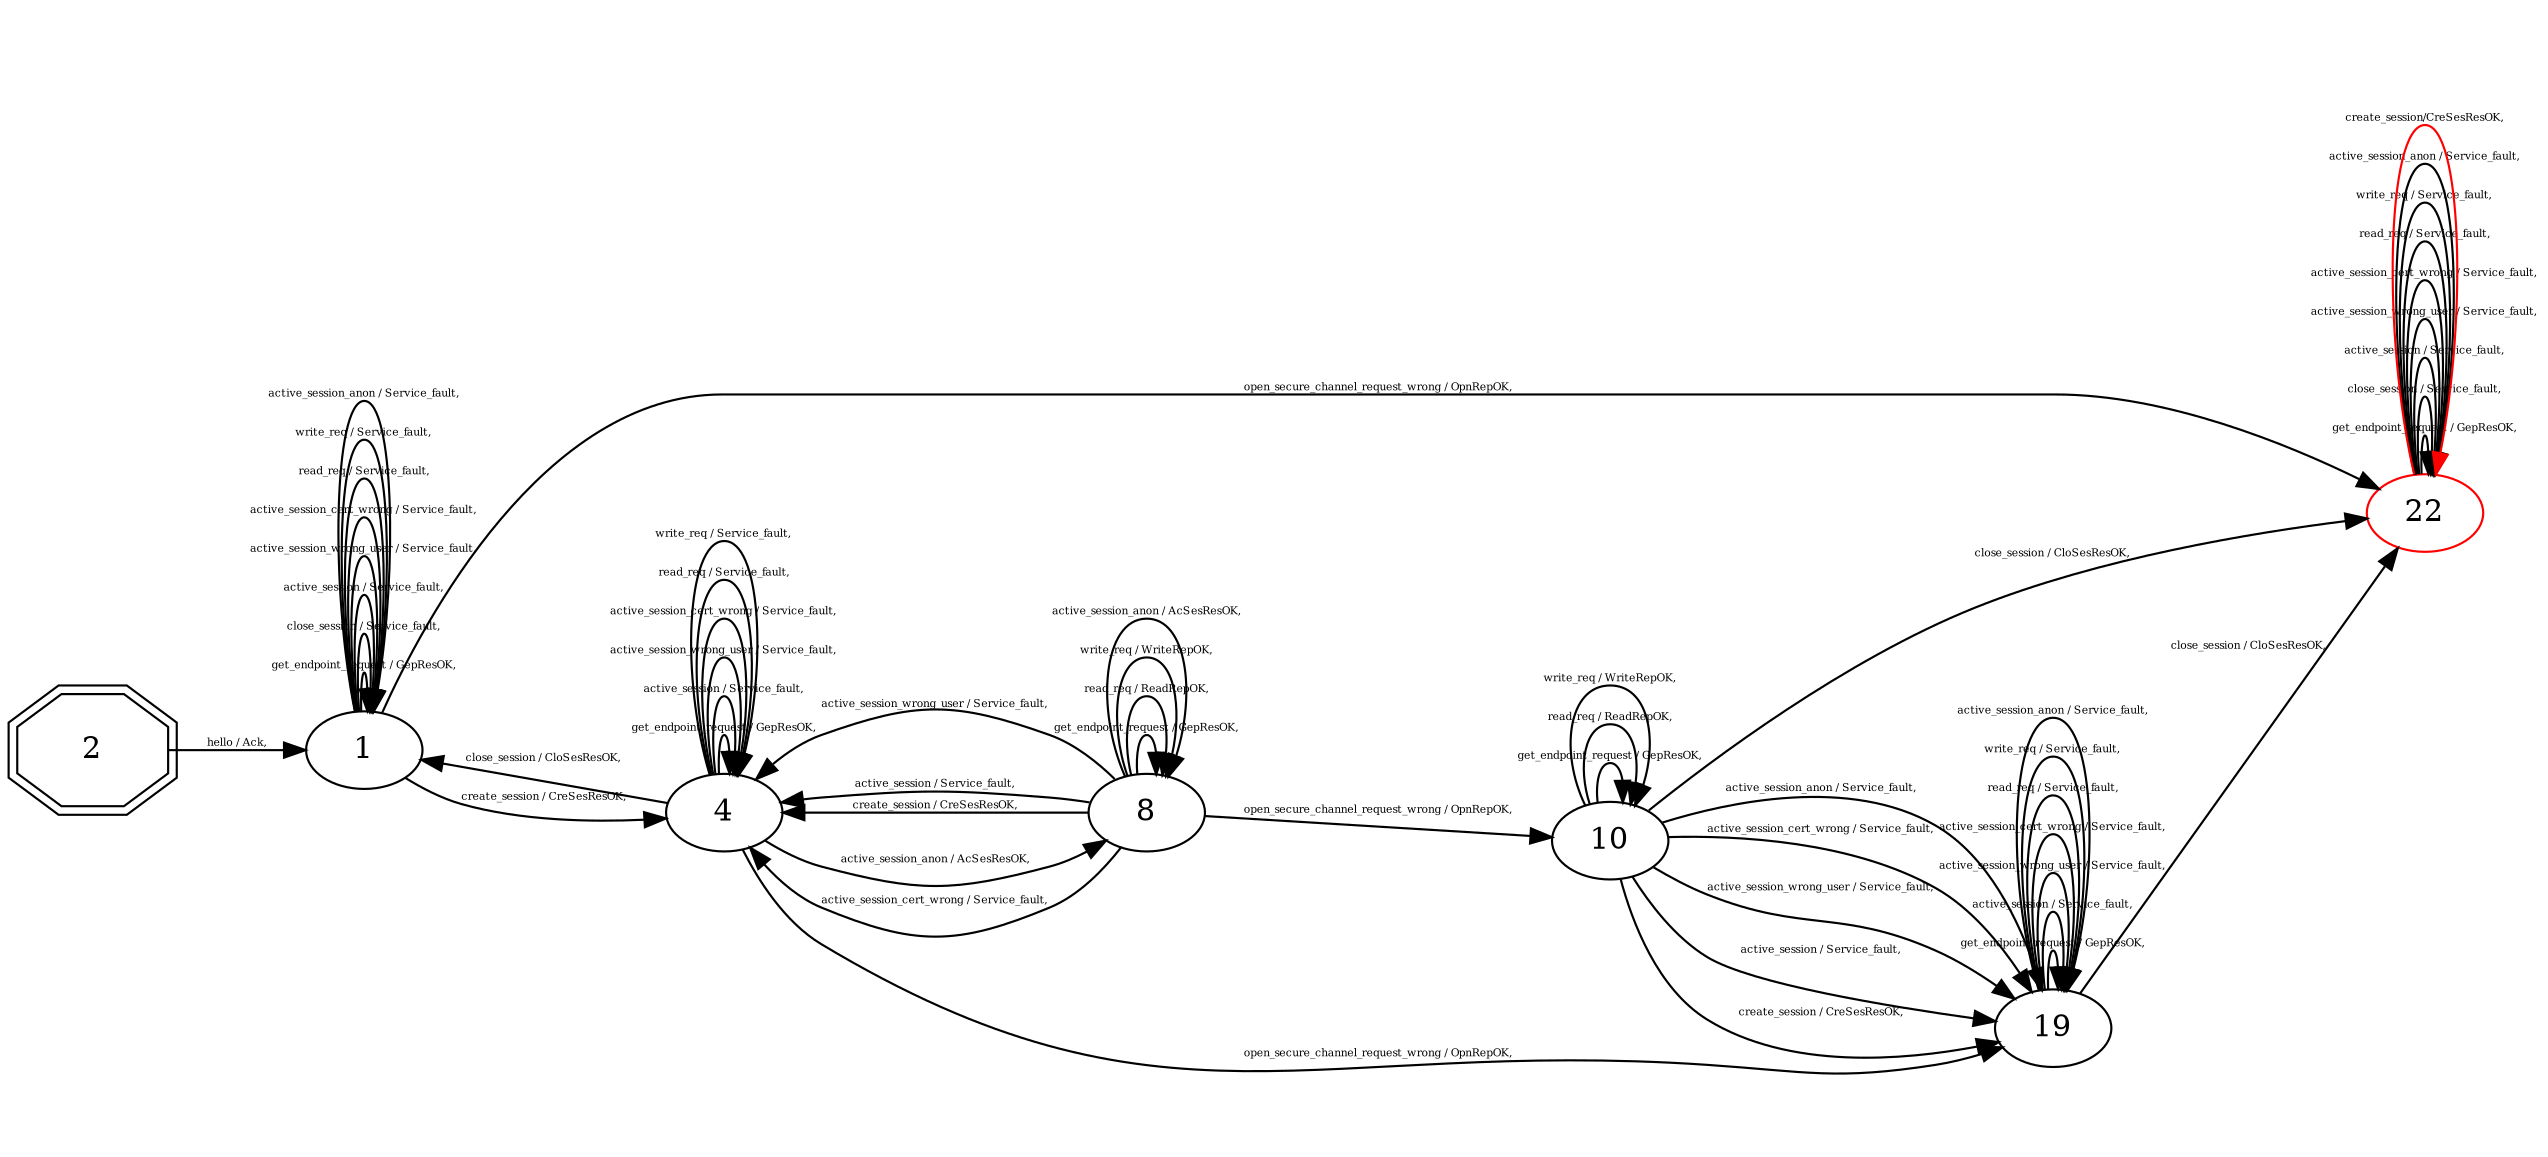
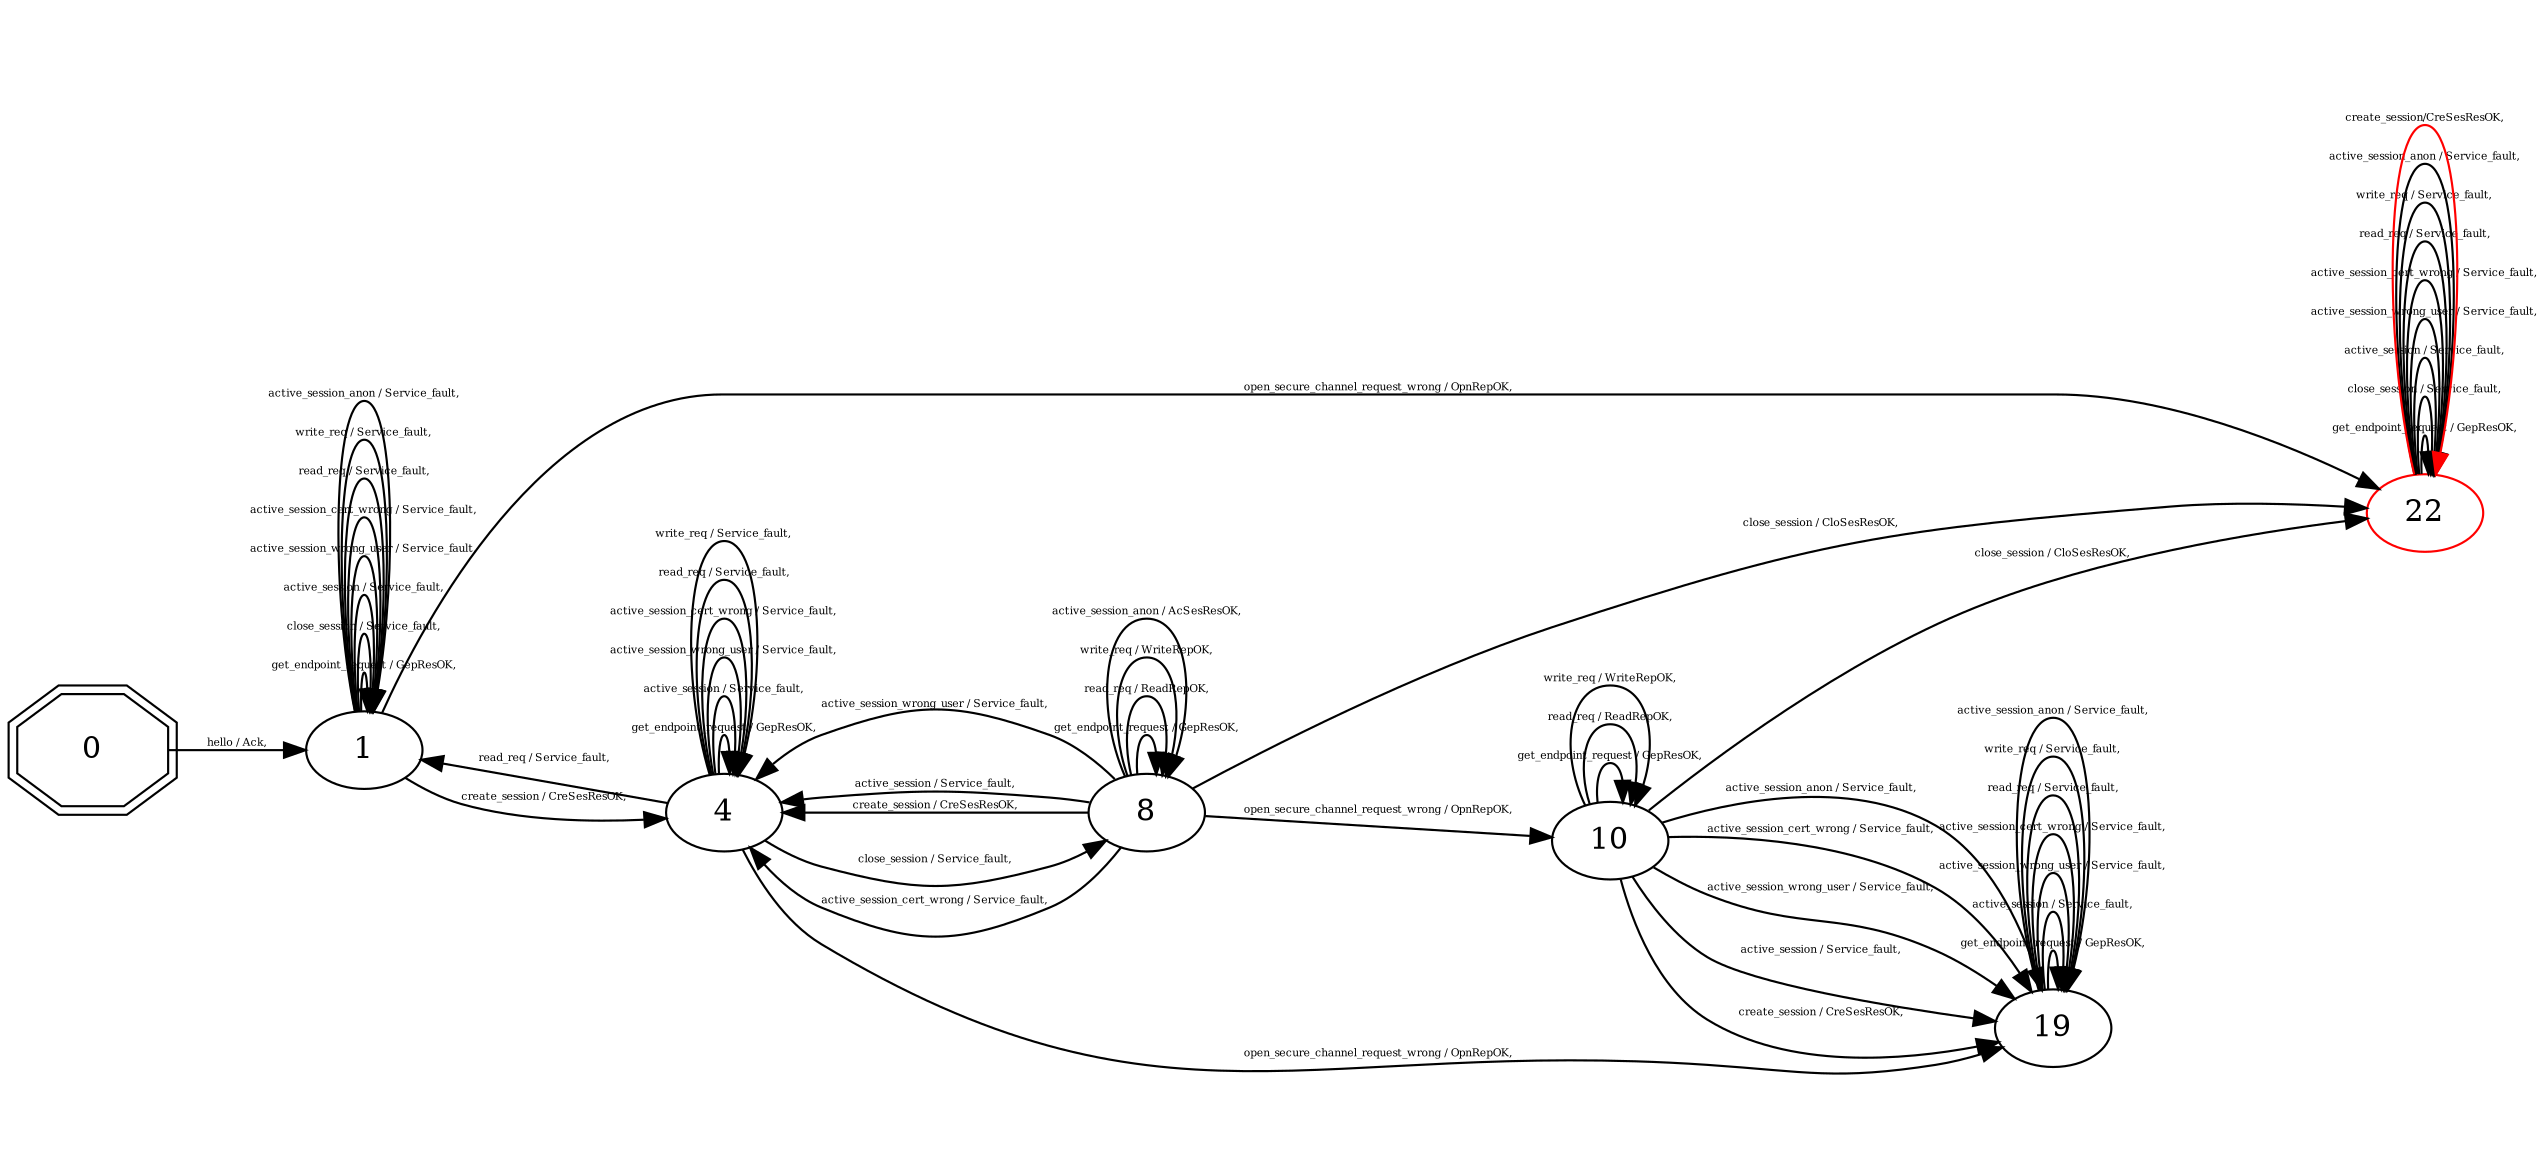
node "2": label "2" -> "0"
edge "4" -> "1": label "close_session / CloSesResOK," -> "read_req / Service_fault,"
edge "19" -> "22": now "8" -> "22"
edge "4" -> "8": label "active_session_anon / AcSesResOK," -> "close_session / Service_fault,"
